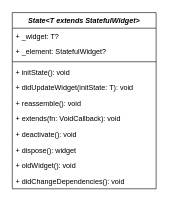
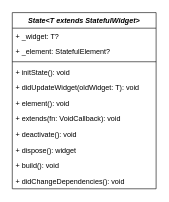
node "+ _element: StatefulWidget?": label "+ _element: StatefulWidget?" -> "+ _element: StatefulElement?"
node "+ didUpdateWidget(initState: T): void": label "+ didUpdateWidget(initState: T): void" -> "+ didUpdateWidget(oldWidget: T): void"
node "+ reassemble(): void": label "+ reassemble(): void" -> "+ element(): void"
node "+ oldWidget(): void": label "+ oldWidget(): void" -> "+ build(): void"
